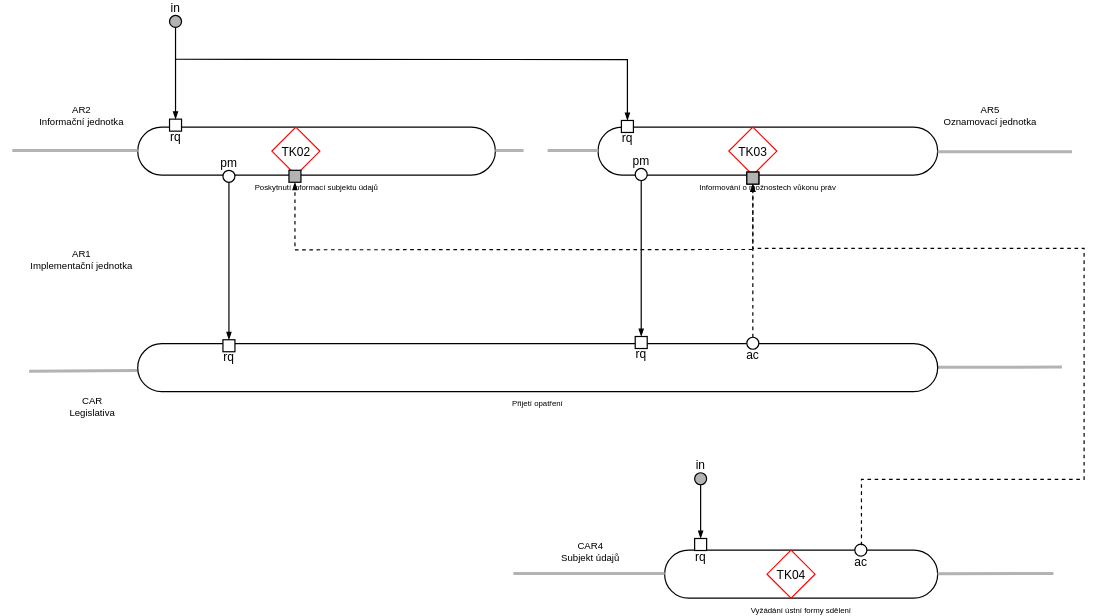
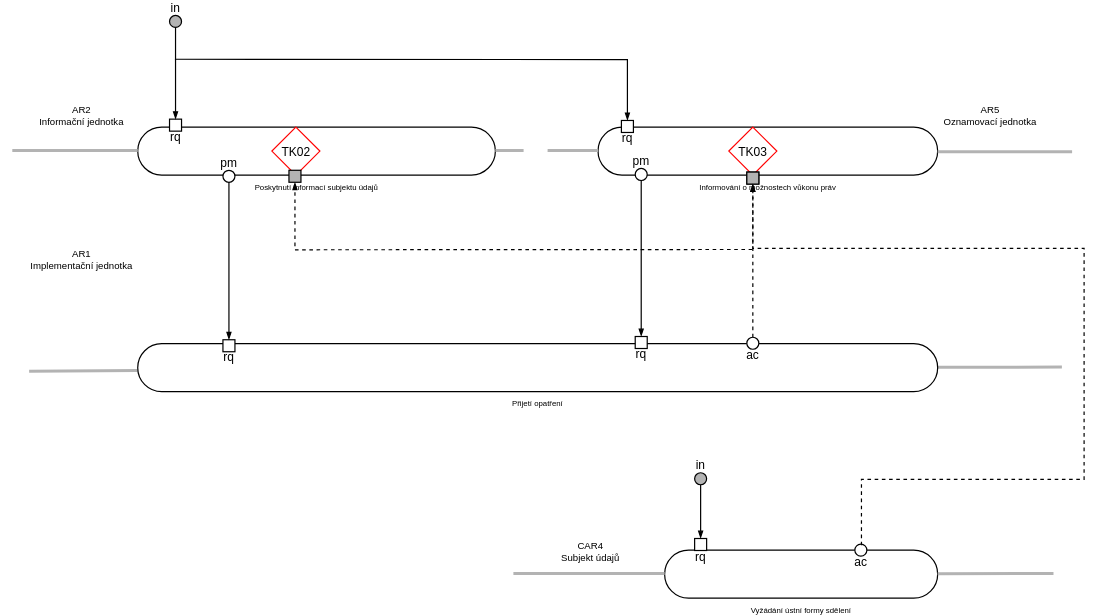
node "CAR Legislativa": removed
node "TK04": removed
